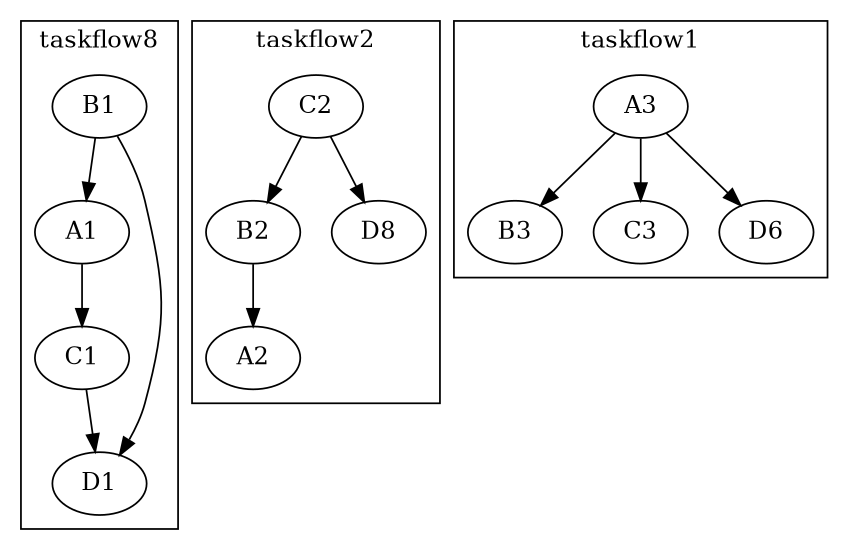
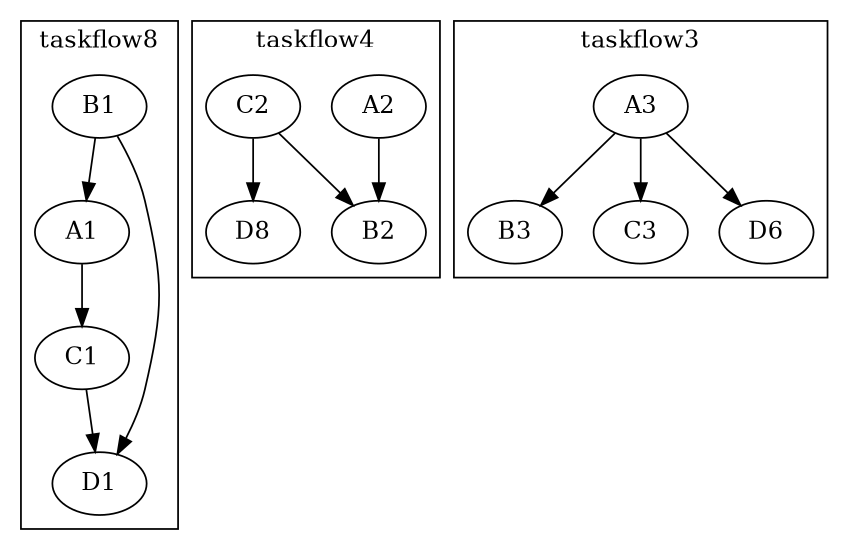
cluster "taskflow2": label "taskflow2" -> "taskflow4"
cluster "taskflow1": label "taskflow1" -> "taskflow3"
edge "B2" -> "A2": reversed
